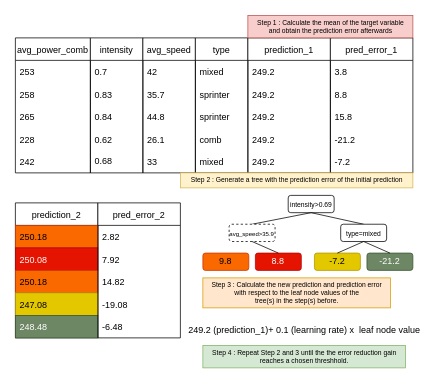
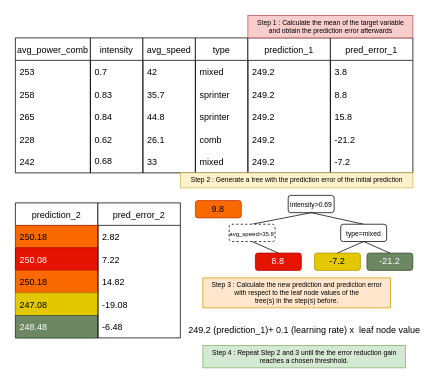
node "7.92": label "7.92" -> "7.22"
node "9.8": moved (226, 262) -> (218, 209)
